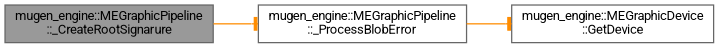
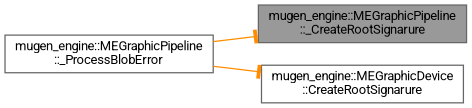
edge "mugen_engine::MEGraphicPipeline ::_CreateRootSignarure" -> "mugen_engine::MEGraphicPipeline ::_ProcessBlobError": reversed
node "mugen_engine::MEGraphicDevice ::GetDevice": label "mugen_engine::MEGraphicDevice ::GetDevice" -> "mugen_engine::MEGraphicDevice ::CreateRootSignarure"
